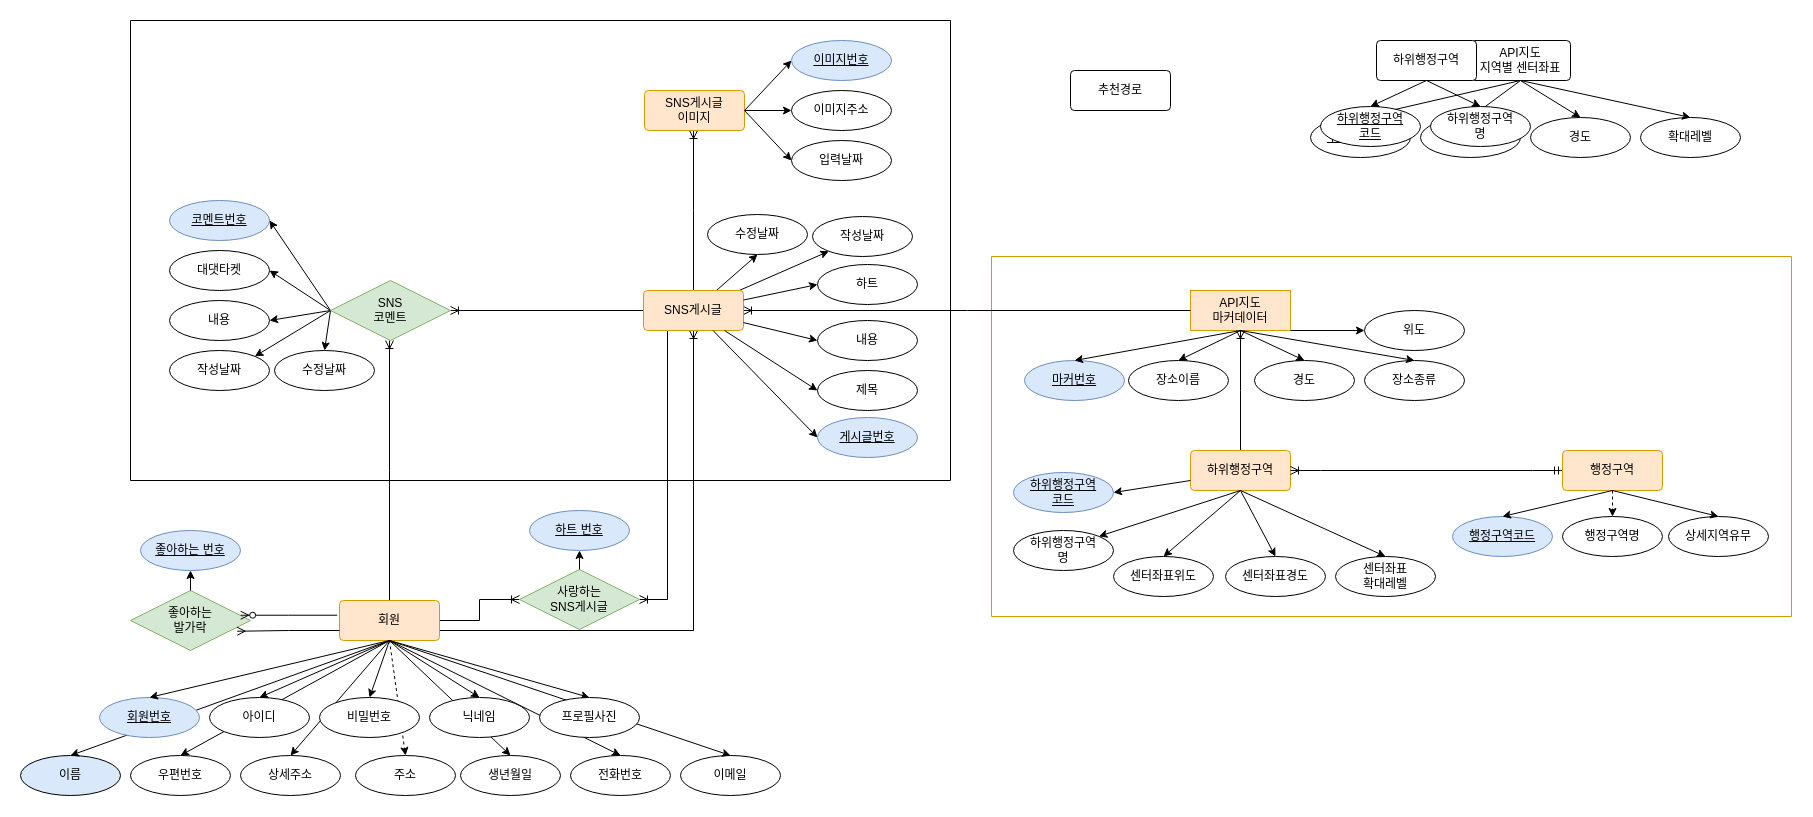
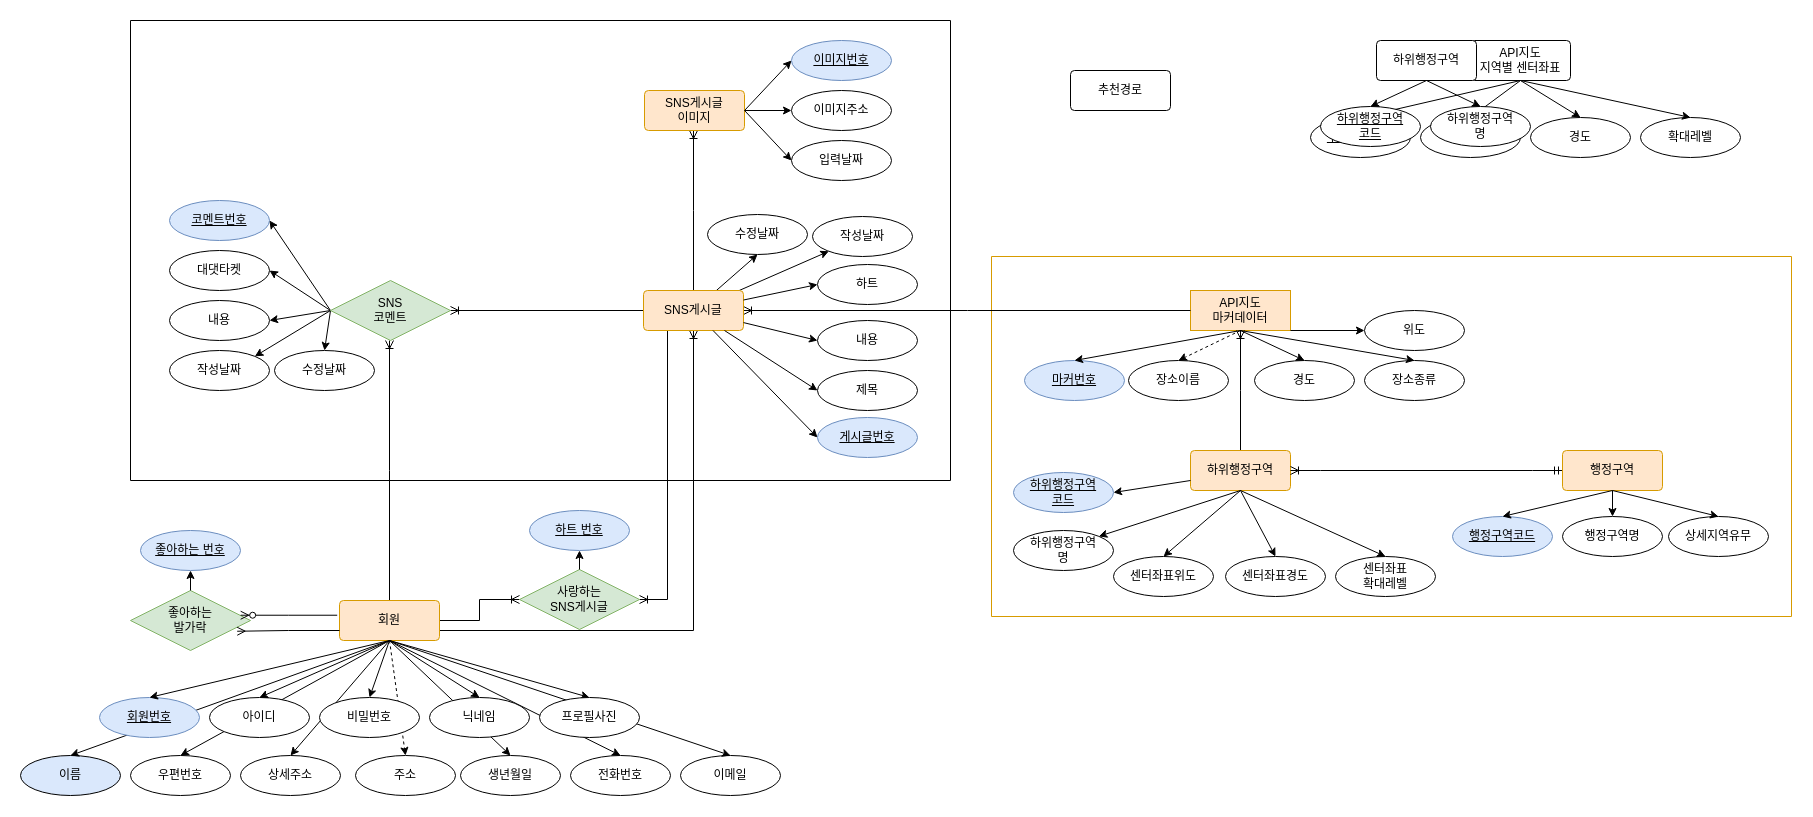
edge "API지도 마커데이터" -> "장소이름": style solid -> dashed
edge "행정구역" -> "행정구역명": style dashed -> solid
